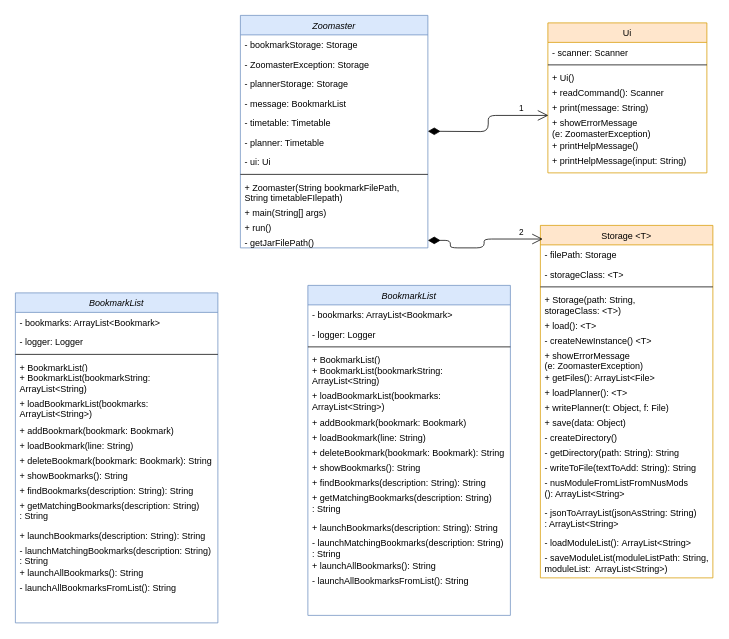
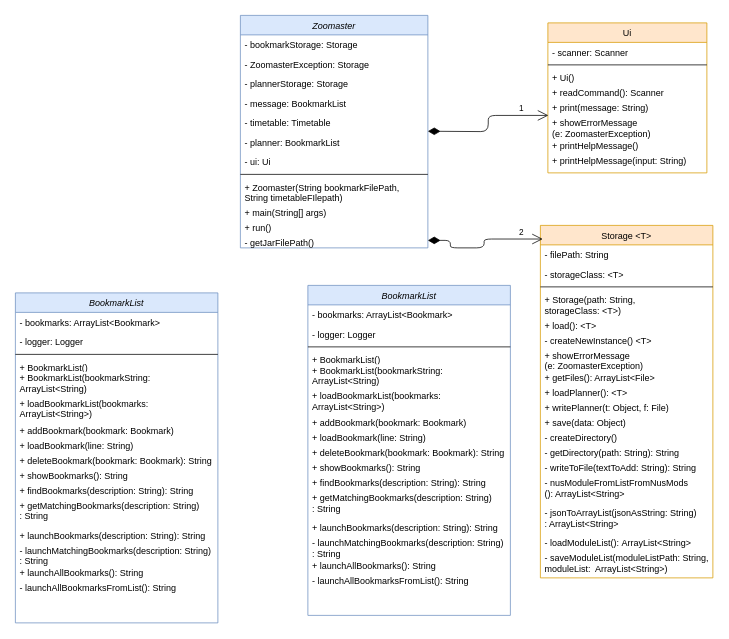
node "- planner: Timetable": label "- planner: Timetable" -> "- planner: BookmarkList"
node "- filePath: Storage": label "- filePath: Storage" -> "- filePath: String"
